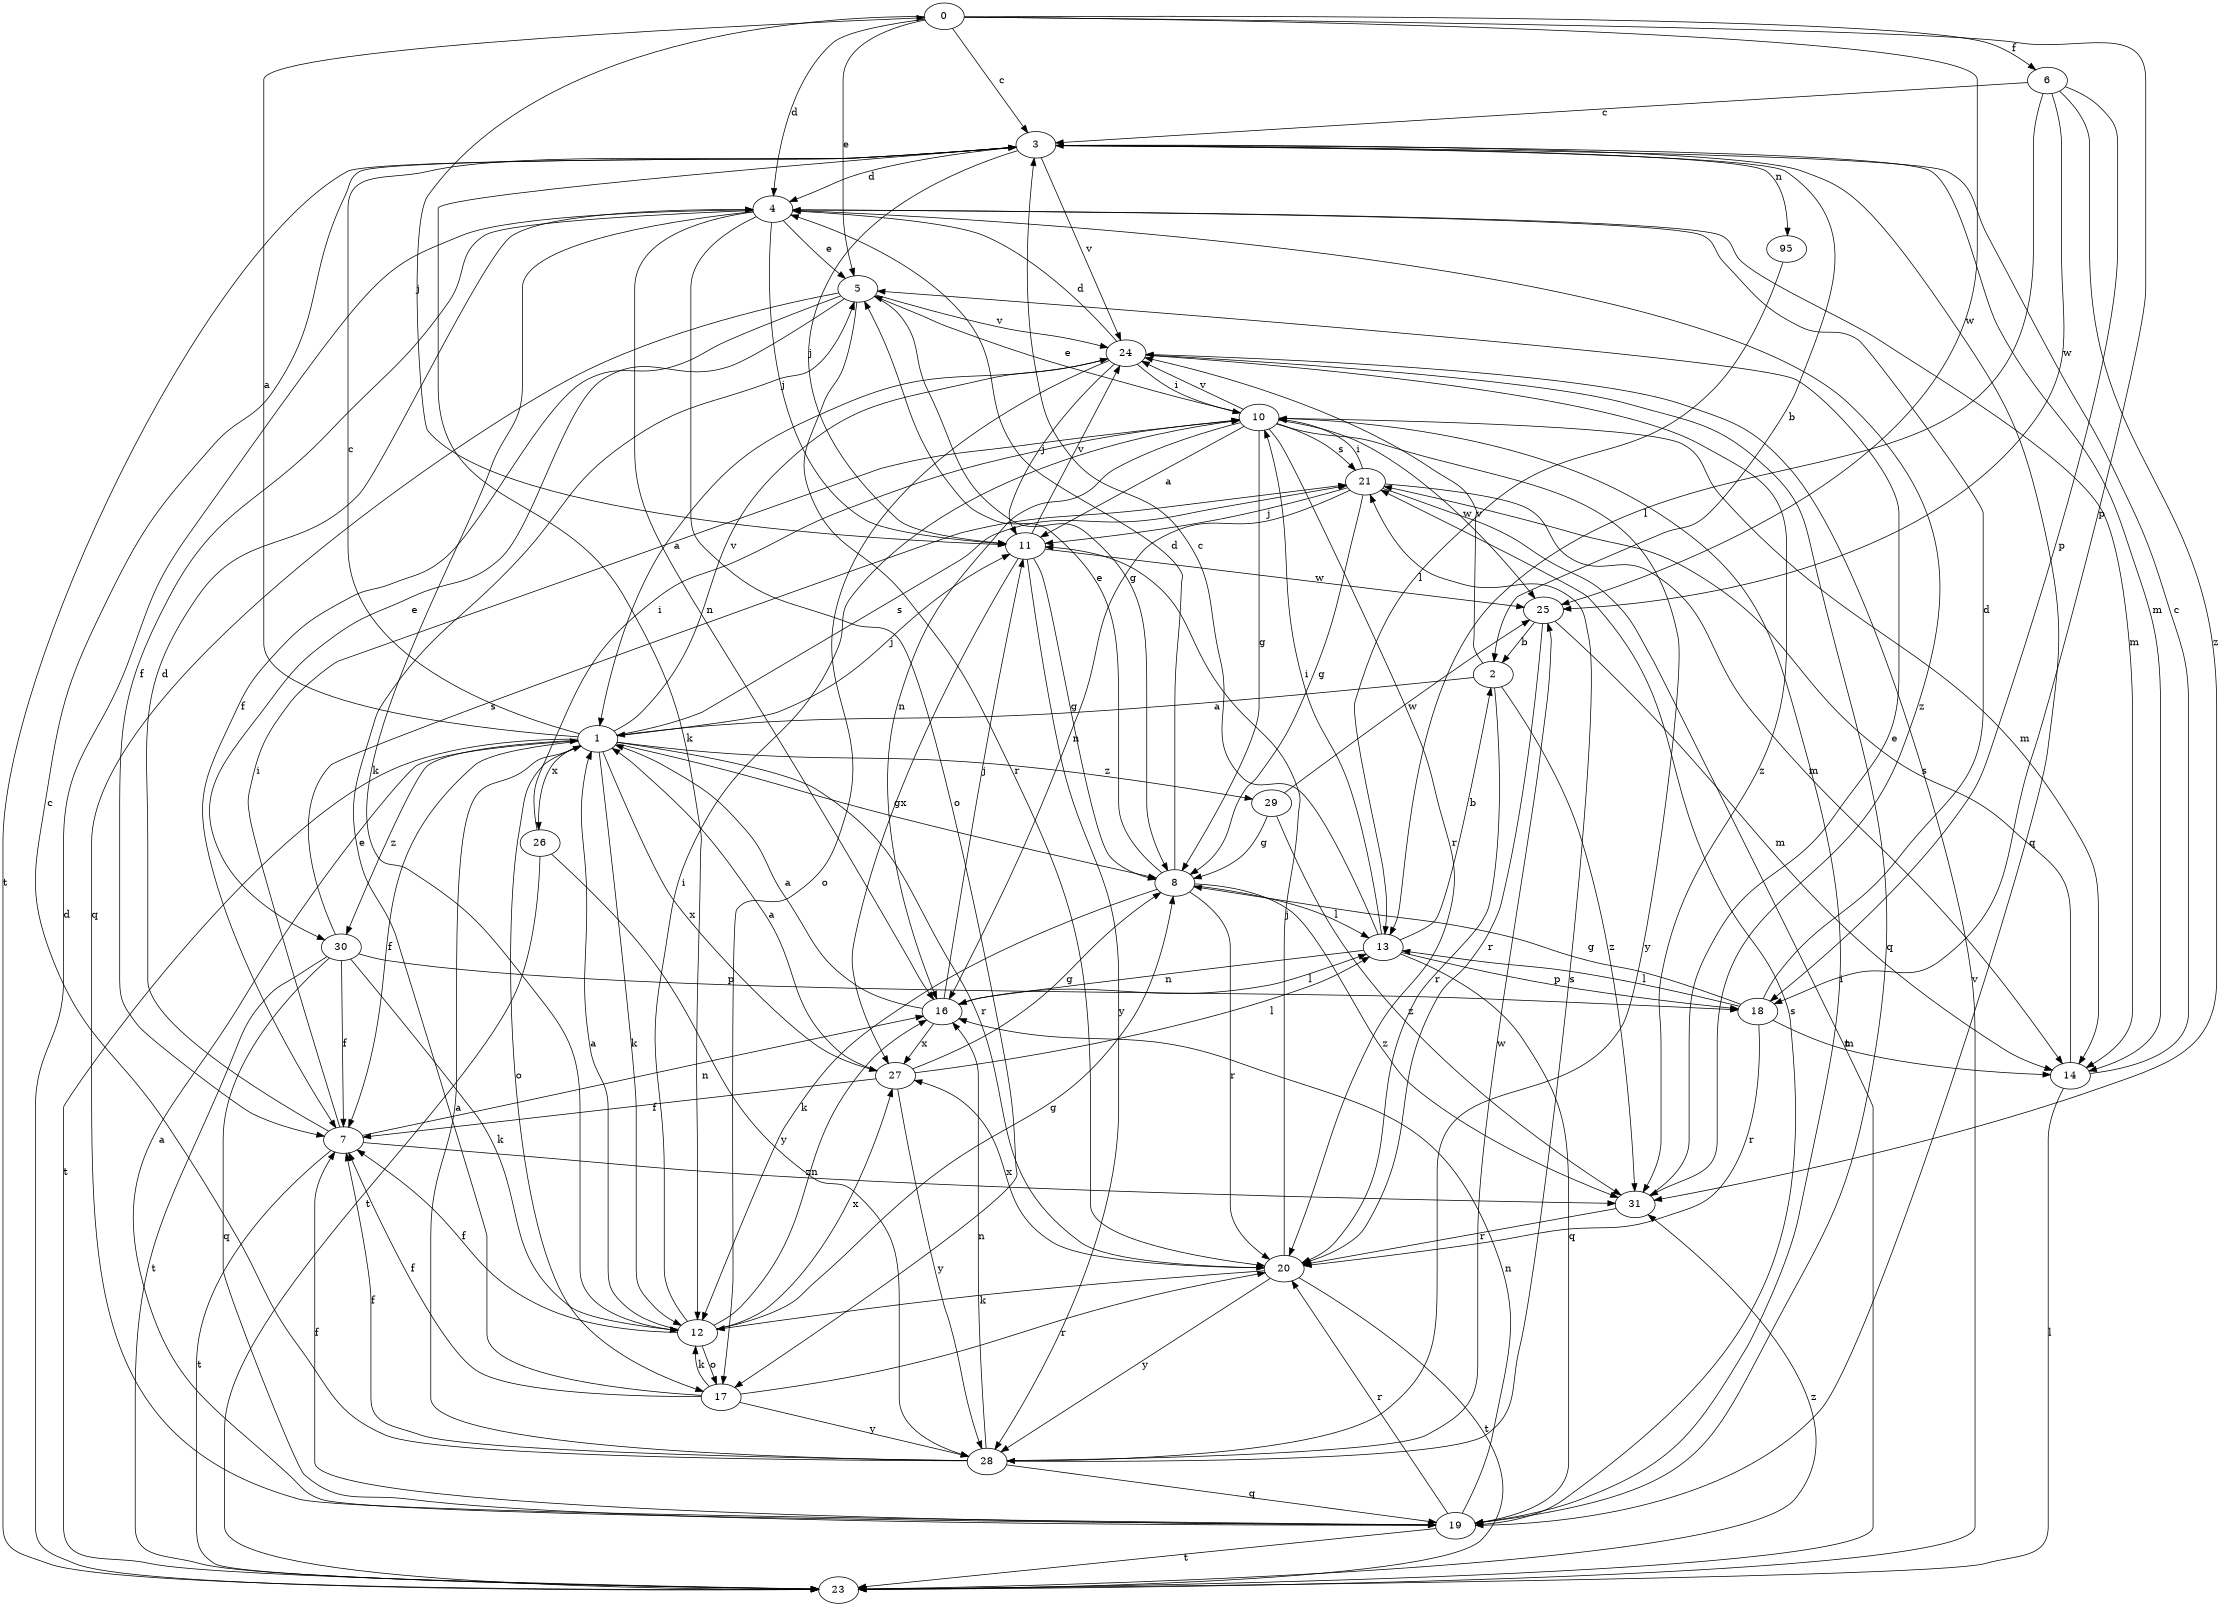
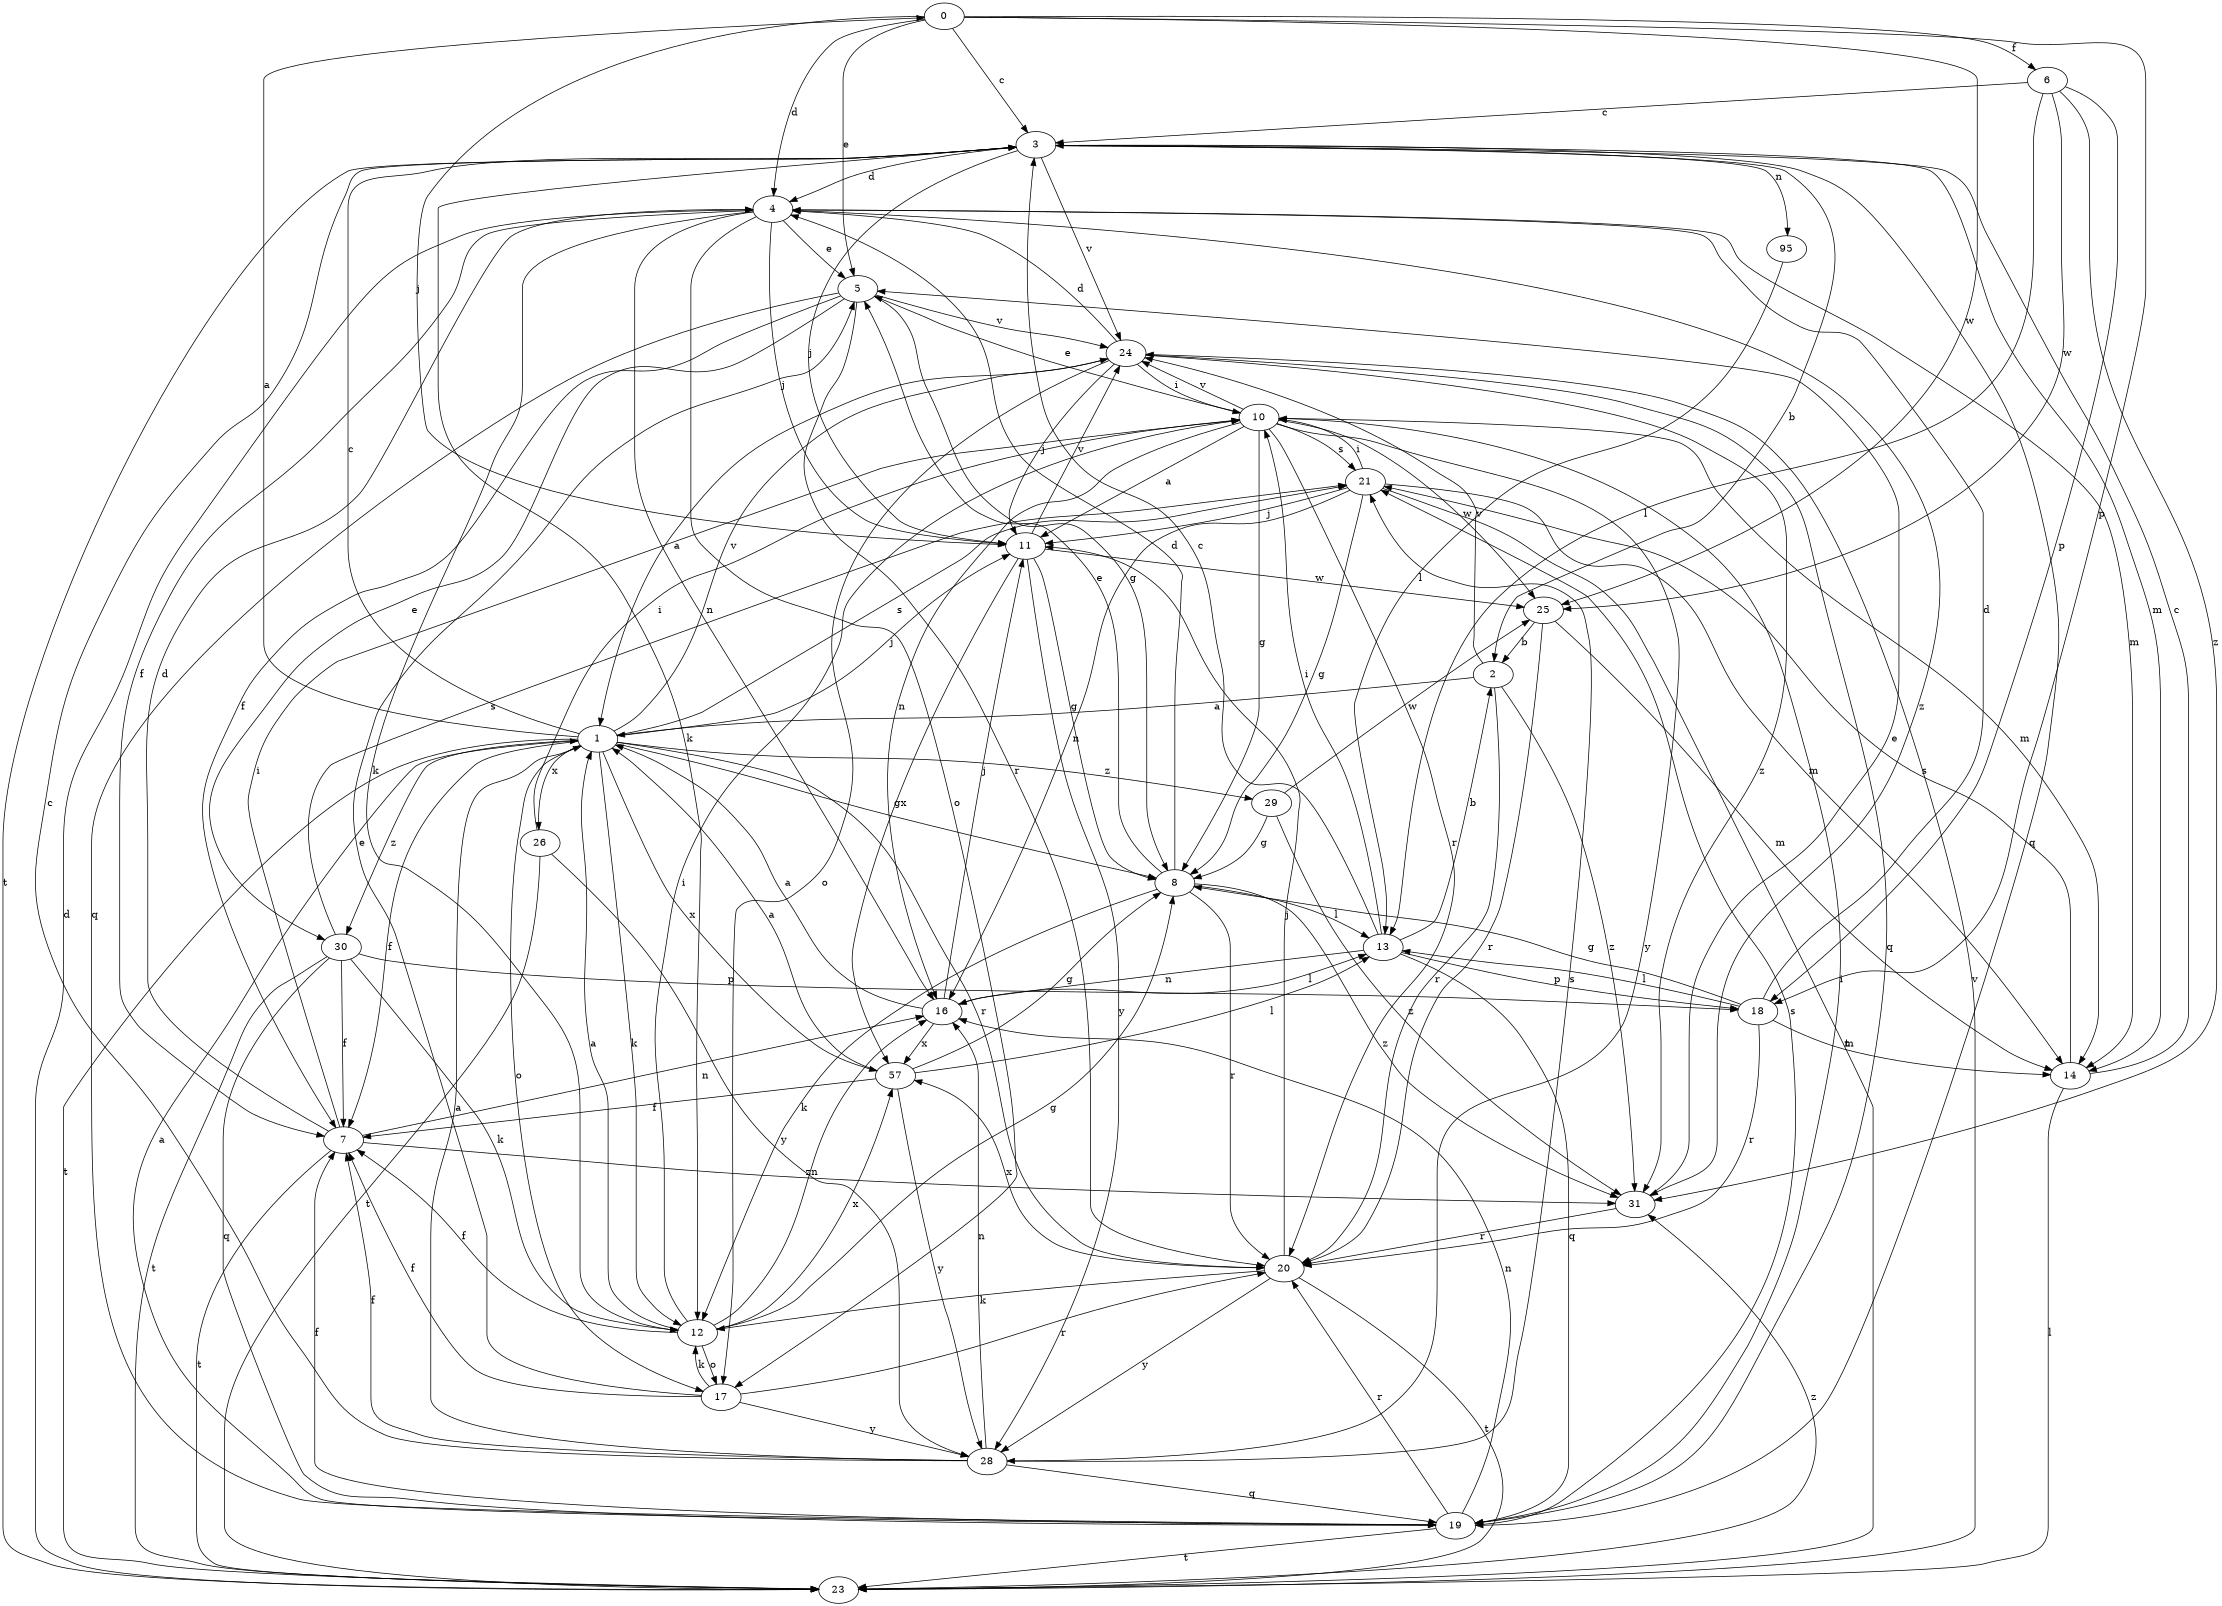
node "27": label "27" -> "57"
edge "28" -> "25": removed, label "w"
